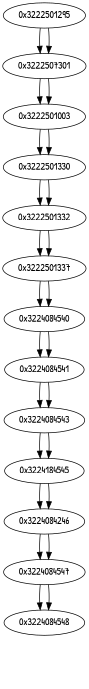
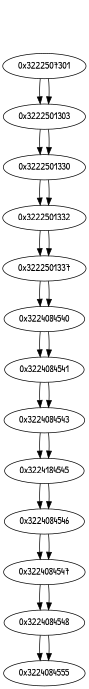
node "0x3222501295": removed
node "0x3222501003": label "0x3222501003" -> "0x3222501303"
node "0x3224084246": label "0x3224084246" -> "0x3224084546"
node "0x3224084555": added
